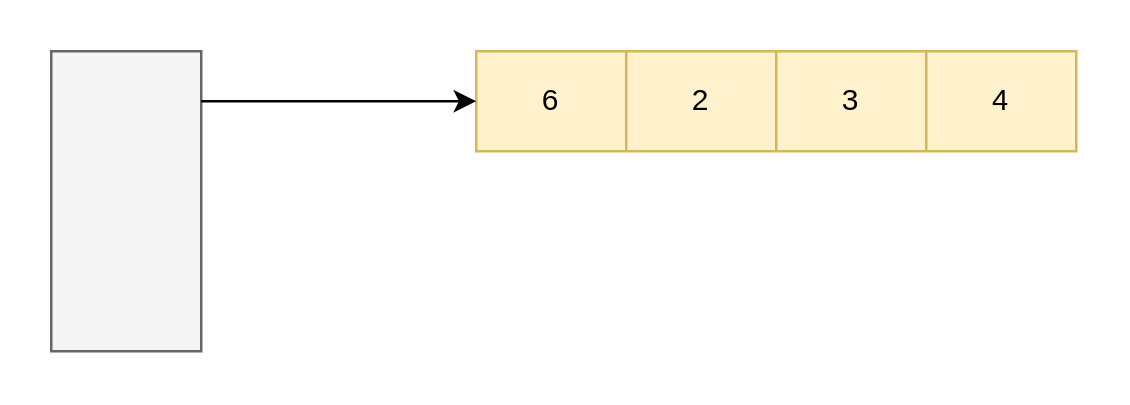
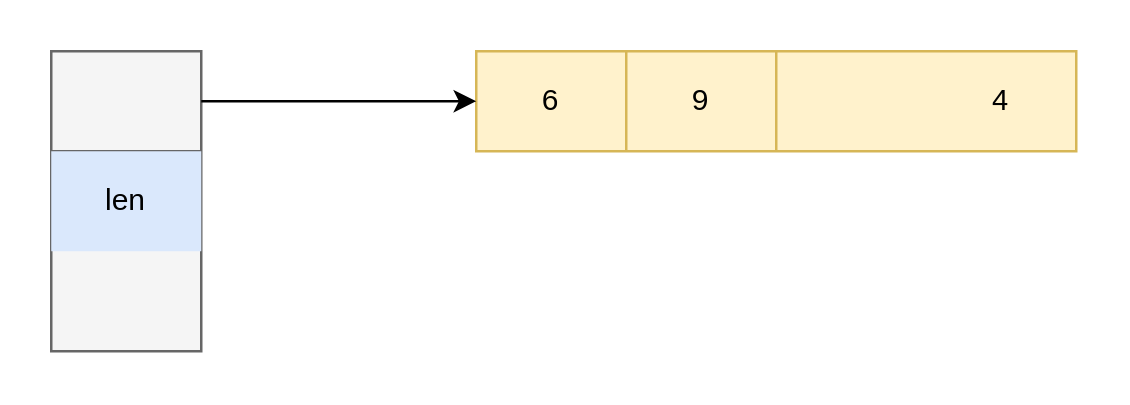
node "2": label "2" -> "9"
node "3": removed
node "len": added
